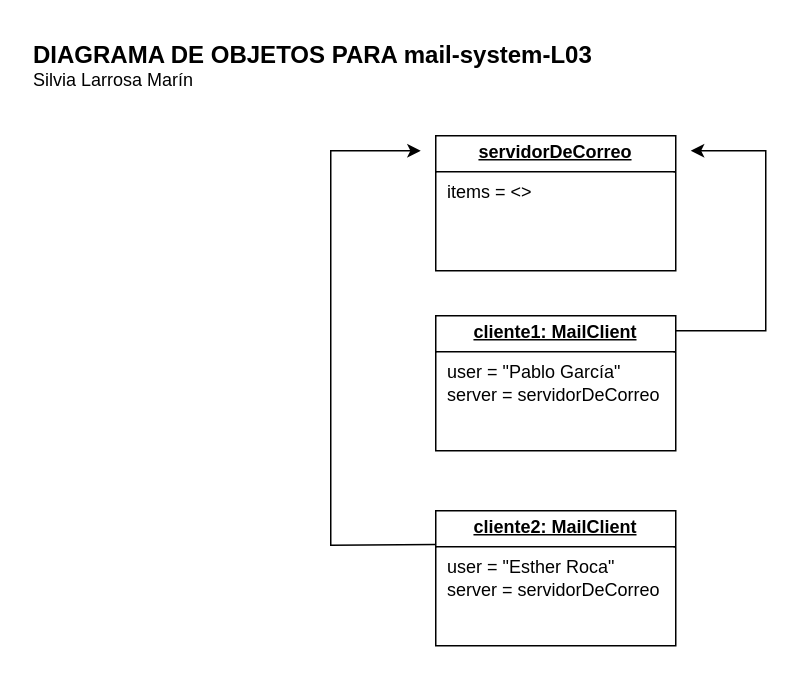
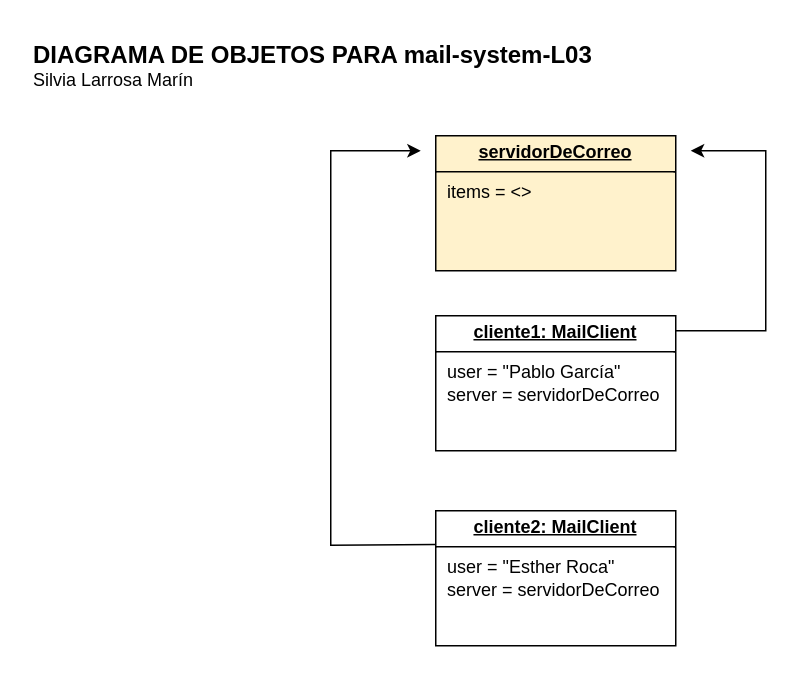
node "servidorDeCorreo items = <>": fillcolor #ffffff -> #fff2cc
